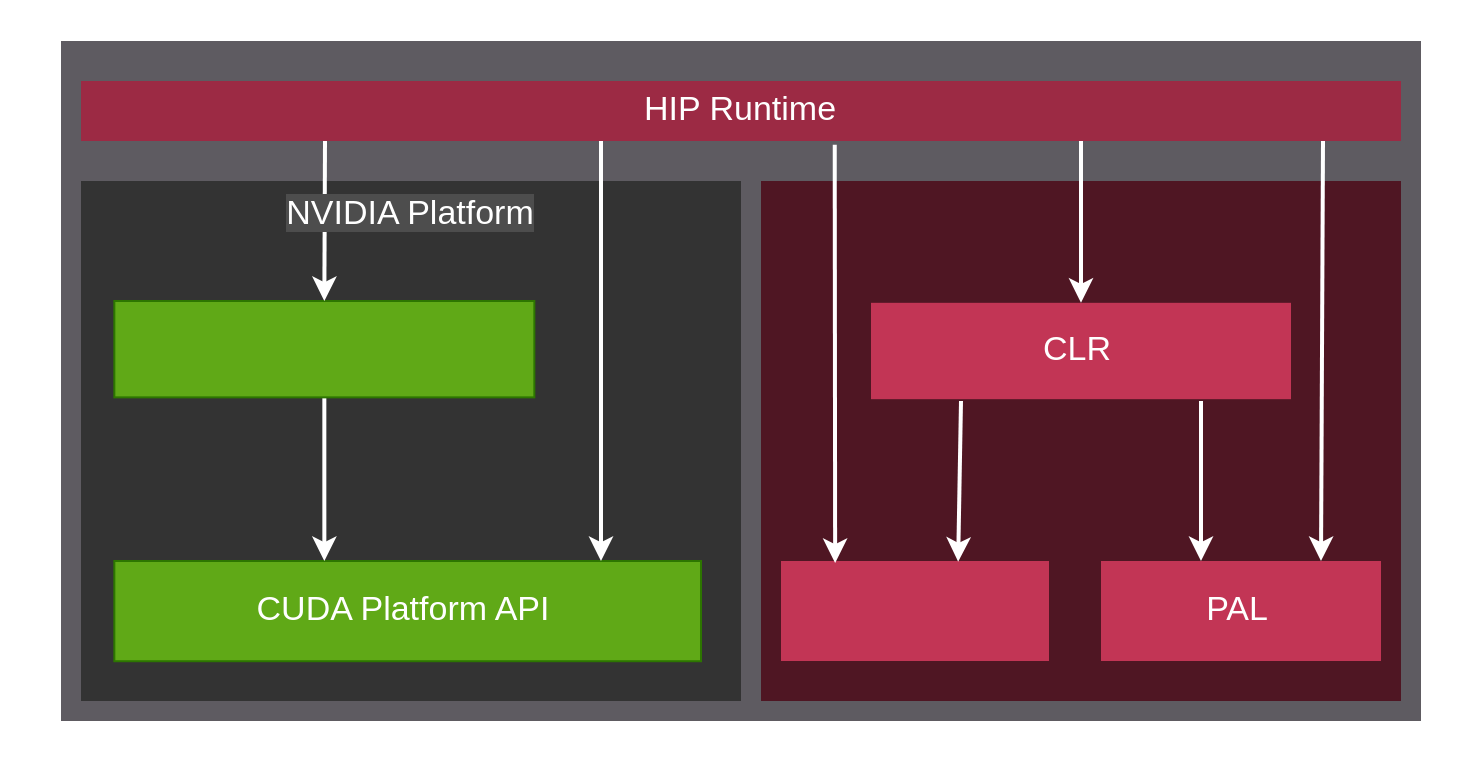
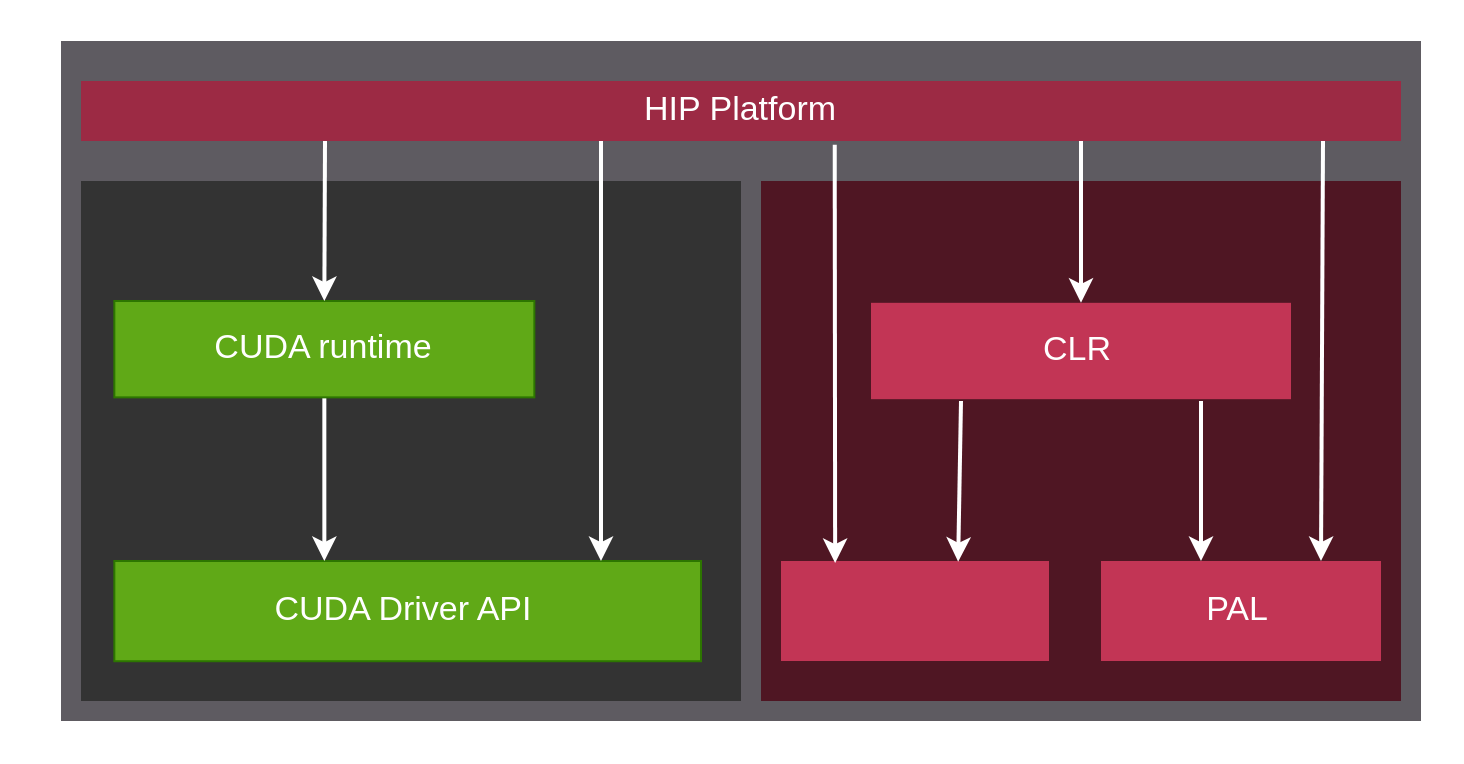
node "HIP Runtime": label "HIP Runtime" -> "HIP Platform"
node "NVIDIA Platform": removed
node "CUDA runtime": added
node "CUDA Platform API": label "CUDA Platform API" -> "CUDA Driver API"
